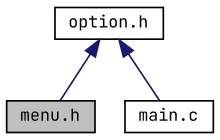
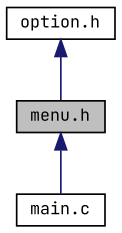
edge "main.c" -> "option.h": now "main.c" -> "menu.h"
